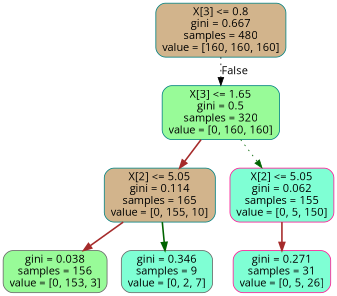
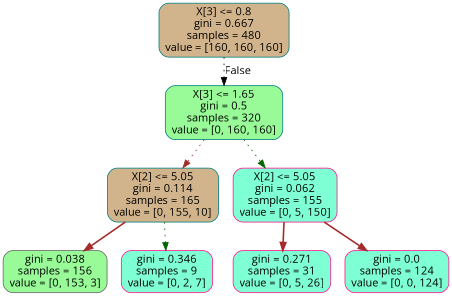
edge "X[3] <= 1.65 gini = 0.5 samples = 320 value = [0, 160, 160]" -> "X[2] <= 5.05 gini = 0.114 samples = 165 value = [0, 155, 10]": style bold -> dotted
edge "X[2] <= 5.05 gini = 0.114 samples = 165 value = [0, 155, 10]" -> "gini = 0.346 samples = 9 value = [0, 2, 7]": style bold -> dotted
node "gini = 0.346 samples = 9 value = [0, 2, 7]": color gray40 -> deeppink
node "gini = 0.0 samples = 124 value = [0, 0, 124]": added
